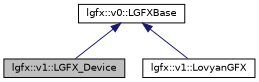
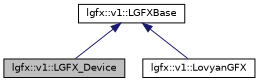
node "lgfx::v0::LGFXBase": label "lgfx::v0::LGFXBase" -> "lgfx::v1::LGFXBase"
